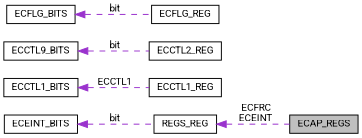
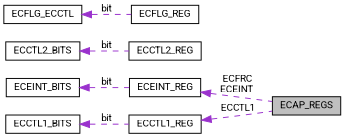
node "ECFLG_BITS": label "ECFLG_BITS" -> "ECFLG_ECCTL"
node "ECCTL9_BITS": label "ECCTL9_BITS" -> "ECCTL2_BITS"
edge "ECCTL1_REG" -> "ECCTL1_BITS": label " ECCTL1" -> " bit"
edge "ECAP_REGS" -> "ECCTL1_REG": added, label "ECCTL1"
node "REGS_REG": label "REGS_REG" -> "ECEINT_REG"
